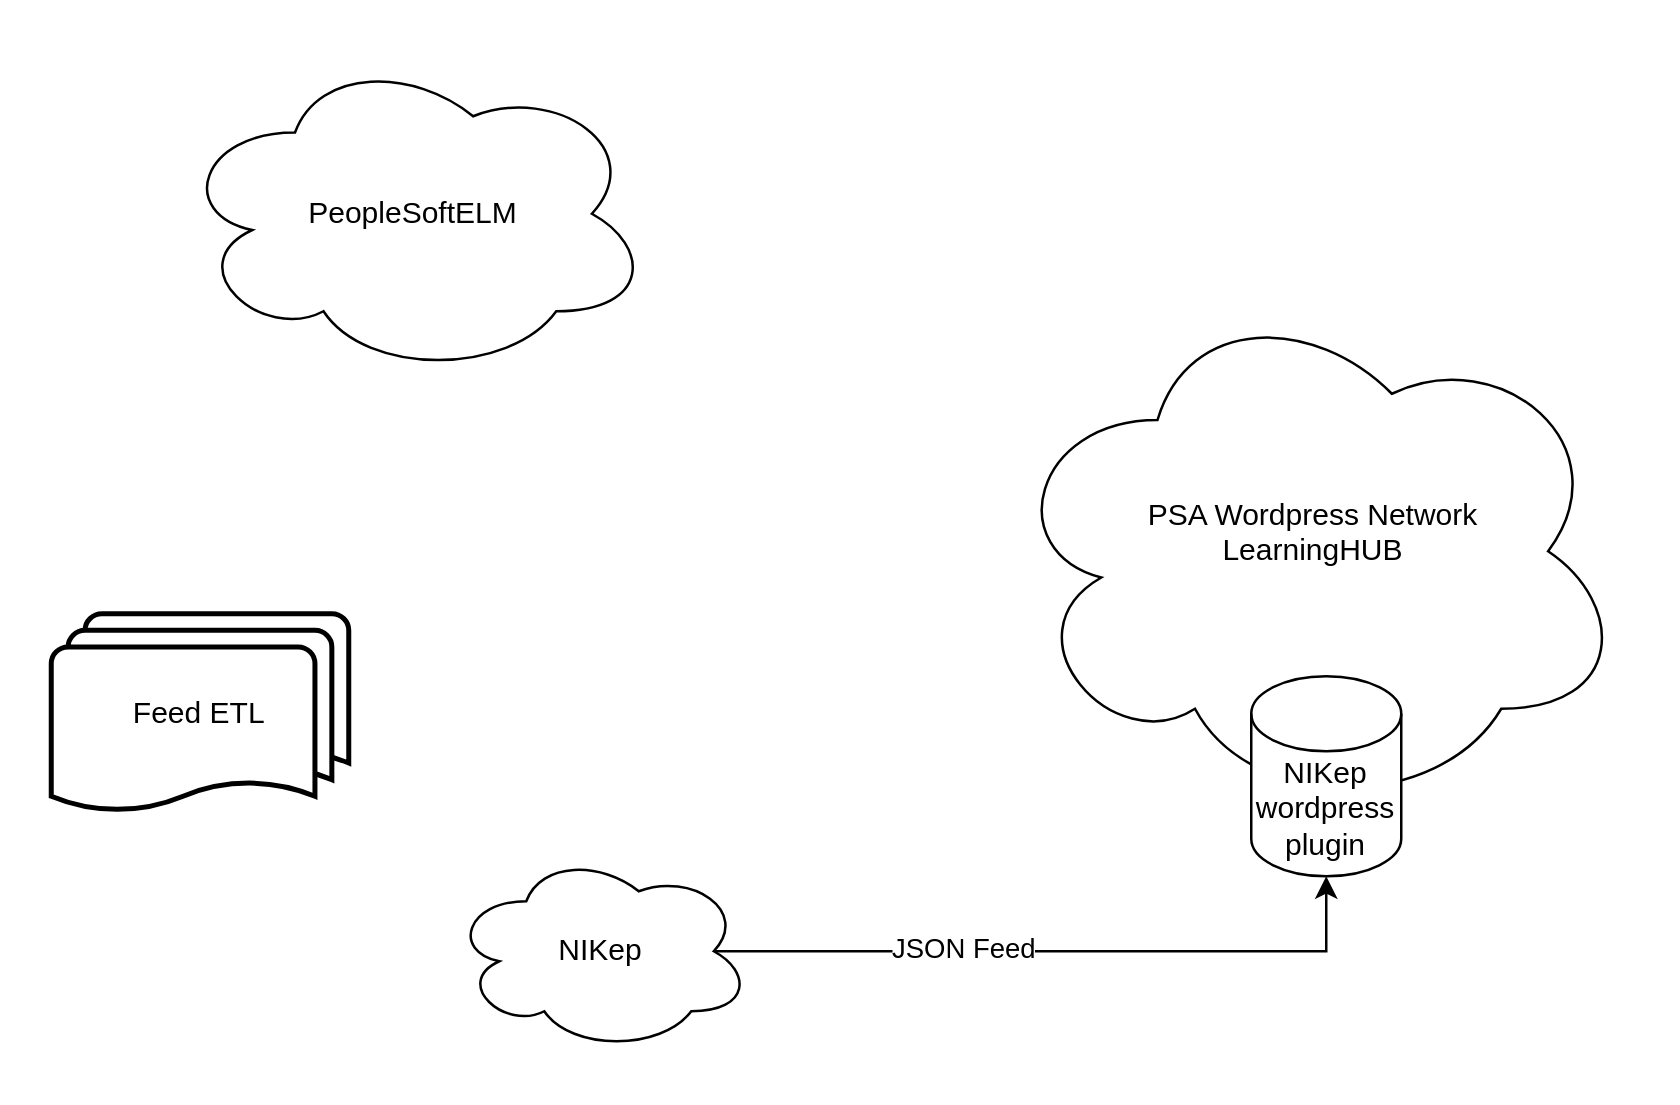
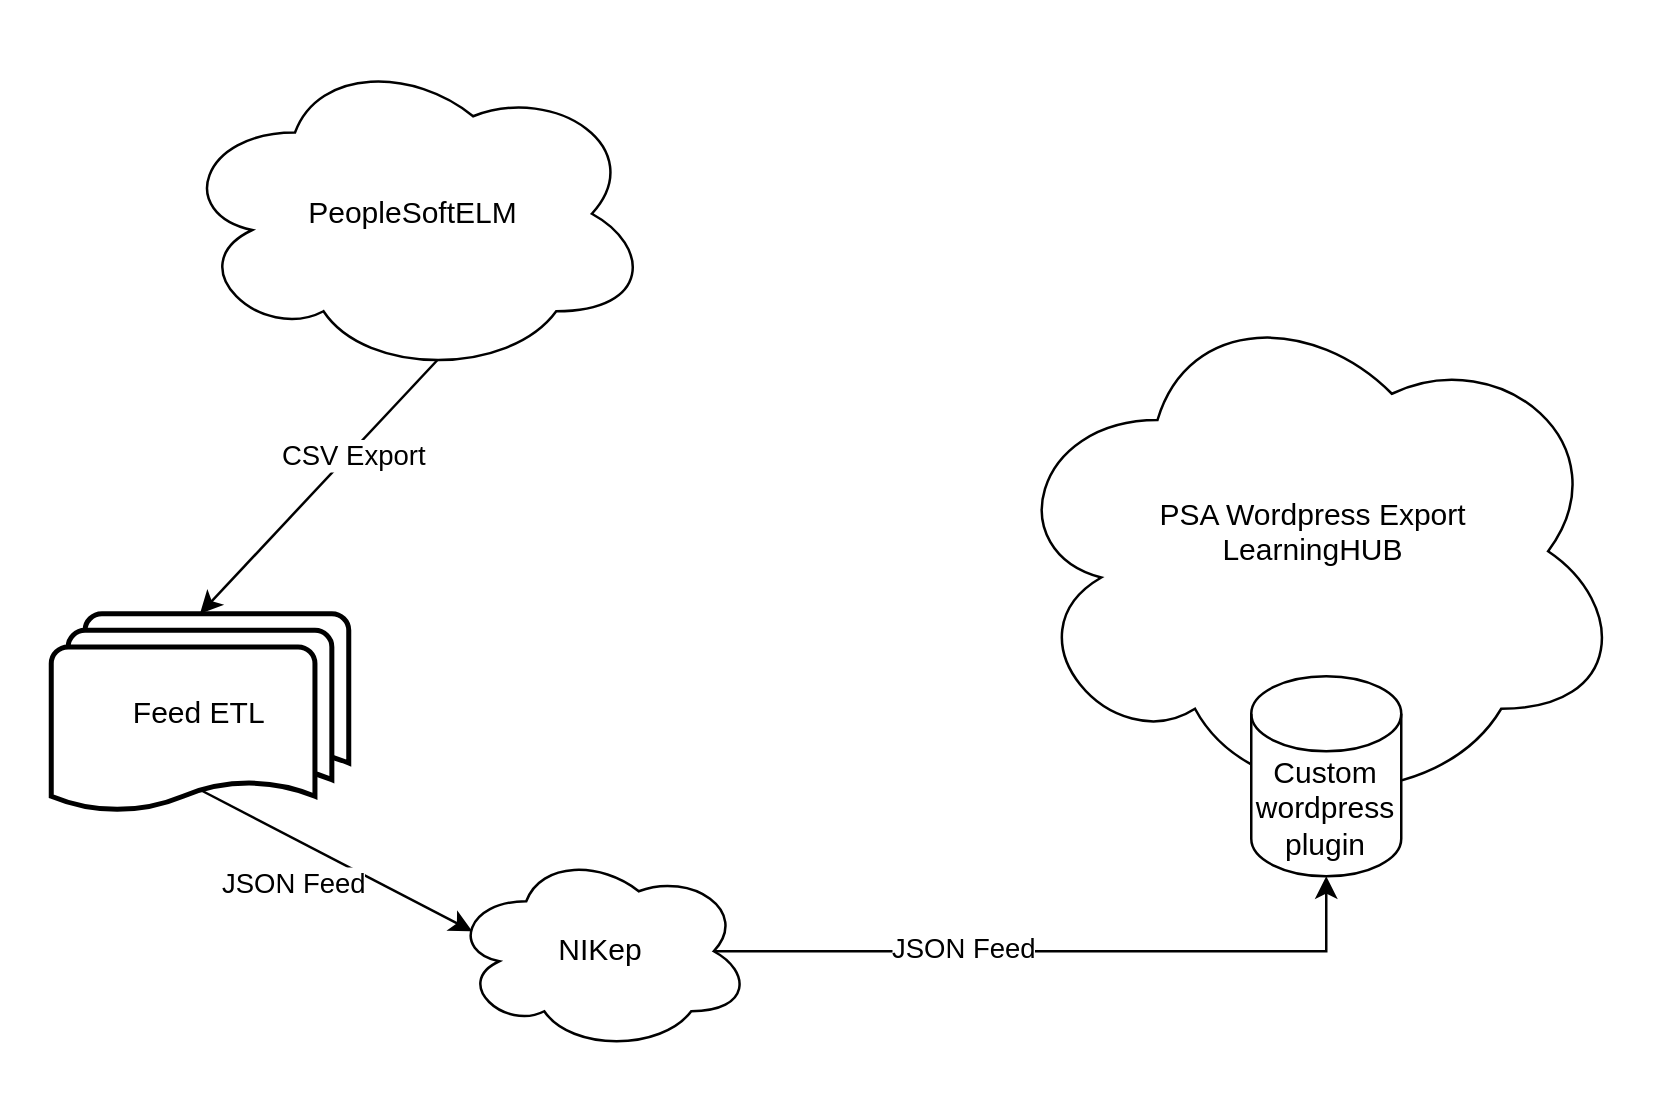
edge "PeopleSoftELM" -> "Feed ETL": added, label "CSV Export"
node "PSA Wordpress Network LearningHUB": label "PSA Wordpress Network LearningHUB" -> "PSA Wordpress Export LearningHUB"
node "NIKep wordpress plugin": label "NIKep wordpress plugin" -> "Custom wordpress plugin"
edge "Feed ETL" -> "NIKep": added, label "JSON Feed"
